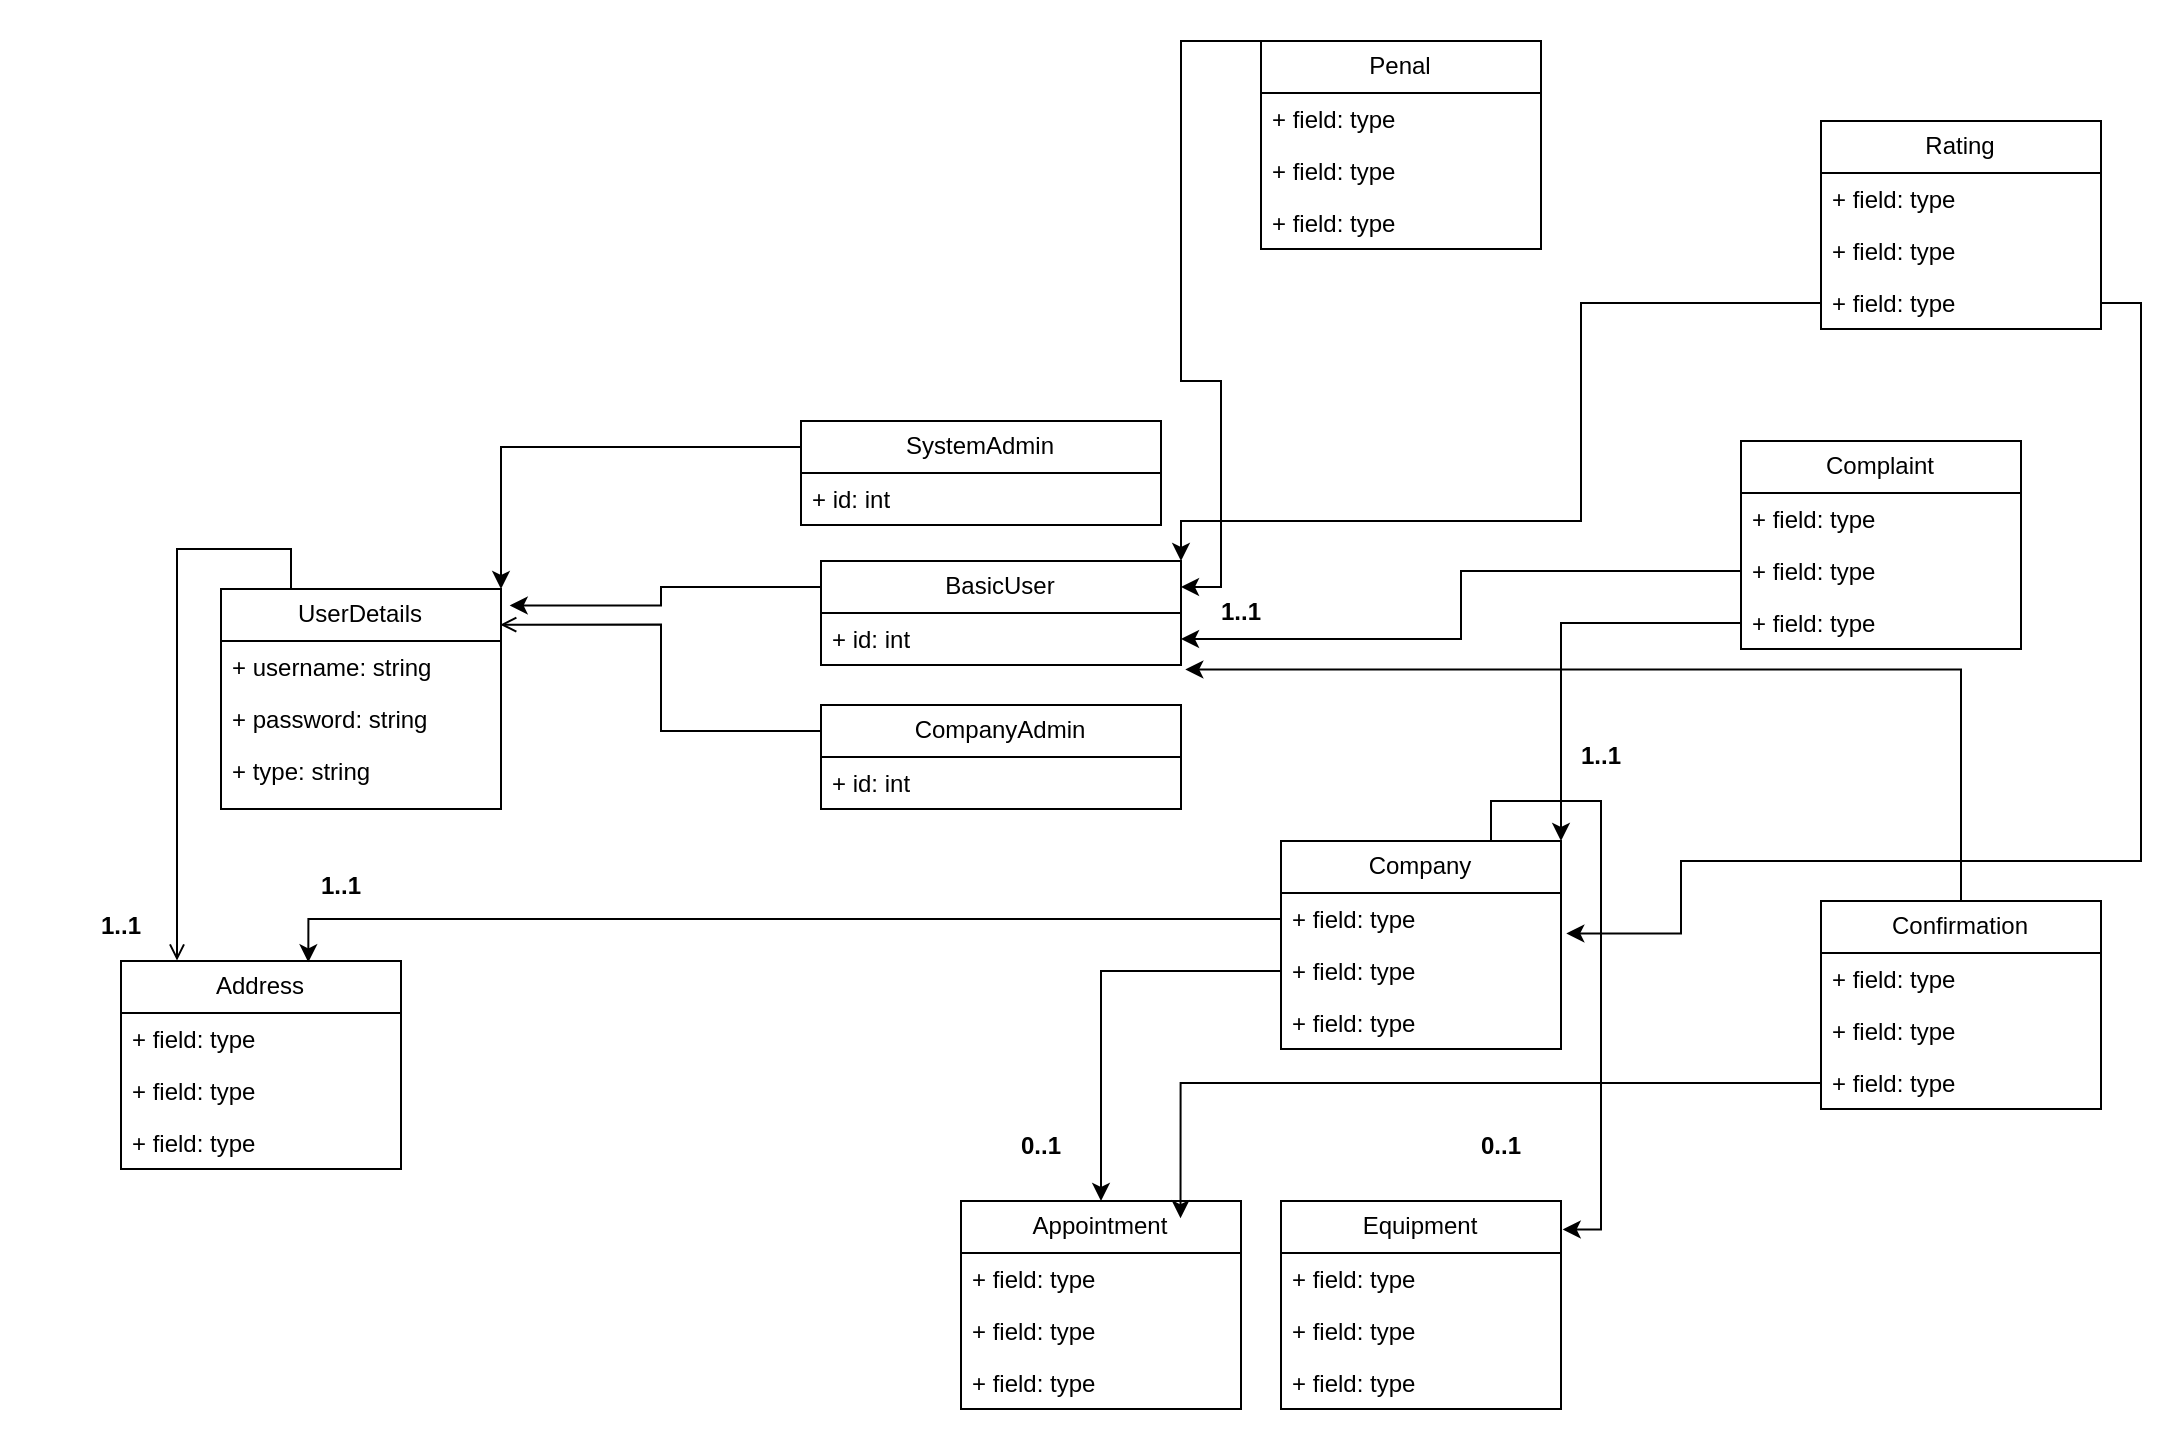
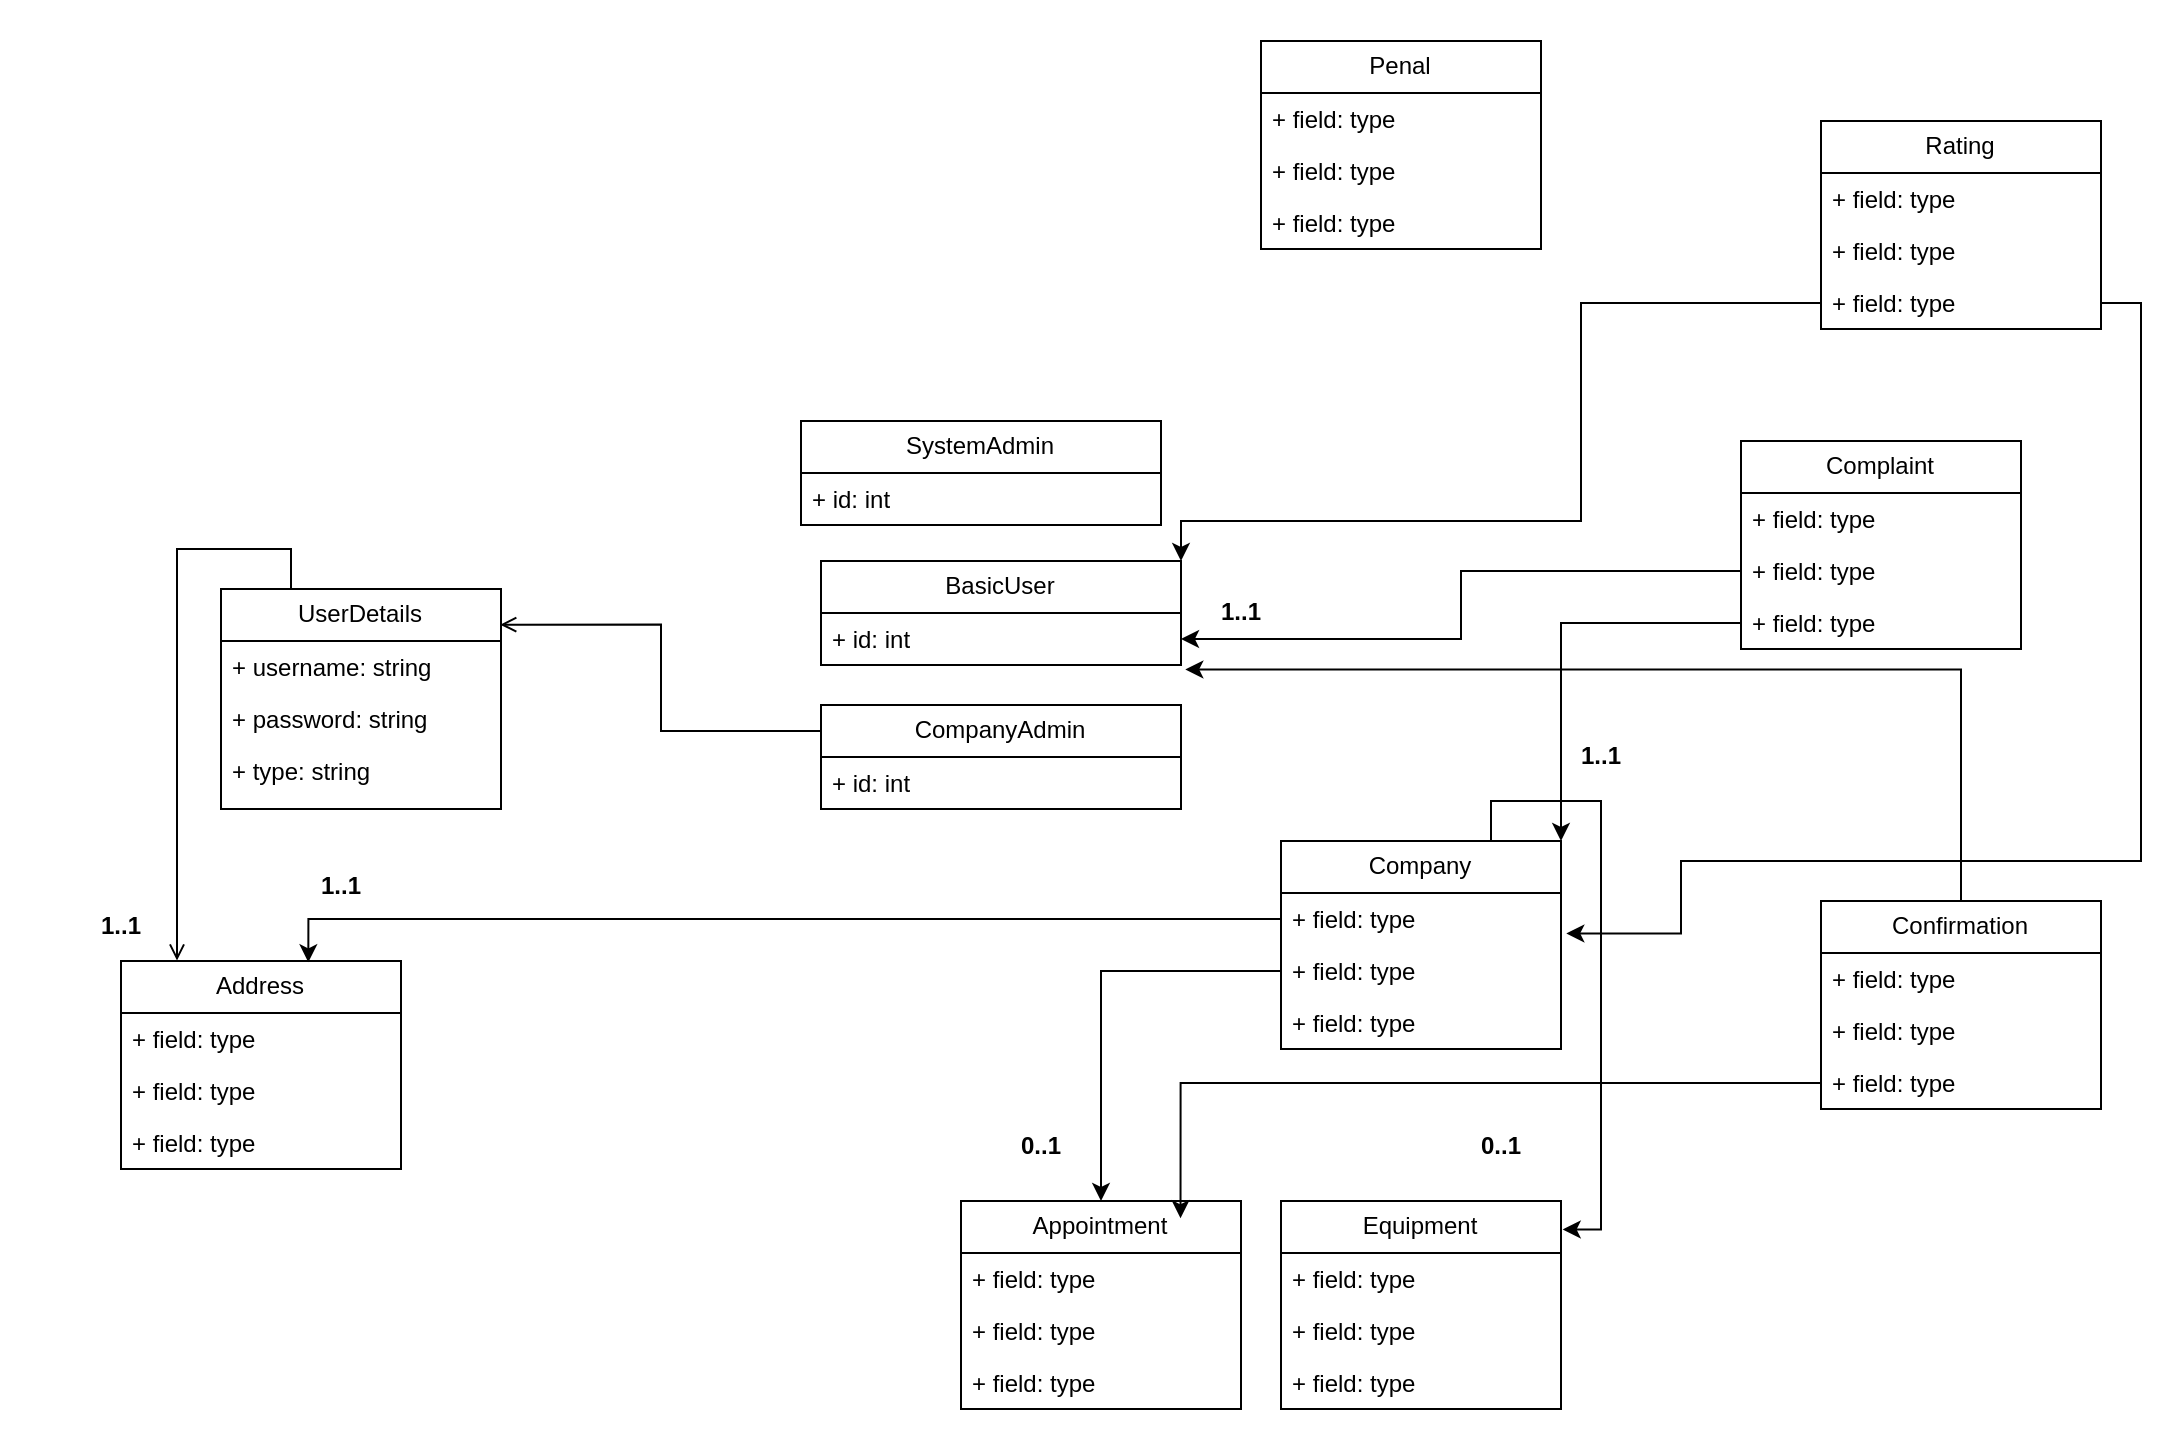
edge "Penal" -> "BasicUser": removed
edge "SystemAdmin" -> "UserDetails": removed
edge "BasicUser" -> "UserDetails": removed
